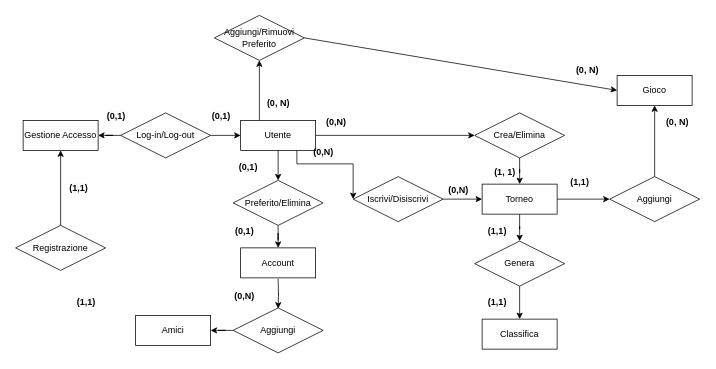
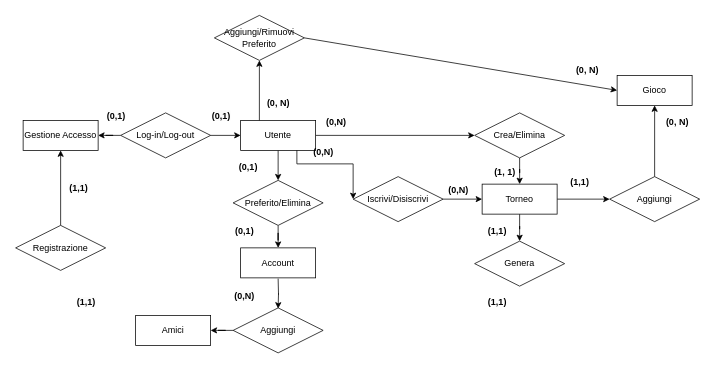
edge "Genera" -> "Classifica": removed
node "Classifica": removed
